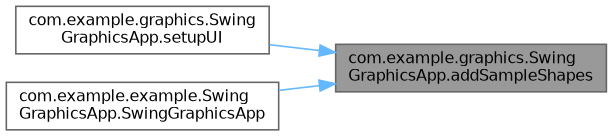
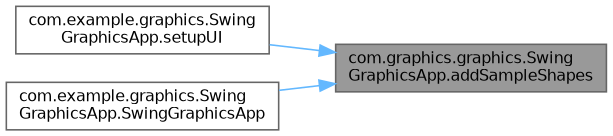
node "com.example.graphics.Swing GraphicsApp.addSampleShapes": label "com.example.graphics.Swing GraphicsApp.addSampleShapes" -> "com.graphics.graphics.Swing GraphicsApp.addSampleShapes"
node "com.example.example.Swing GraphicsApp.SwingGraphicsApp": label "com.example.example.Swing GraphicsApp.SwingGraphicsApp" -> "com.example.graphics.Swing GraphicsApp.SwingGraphicsApp"
